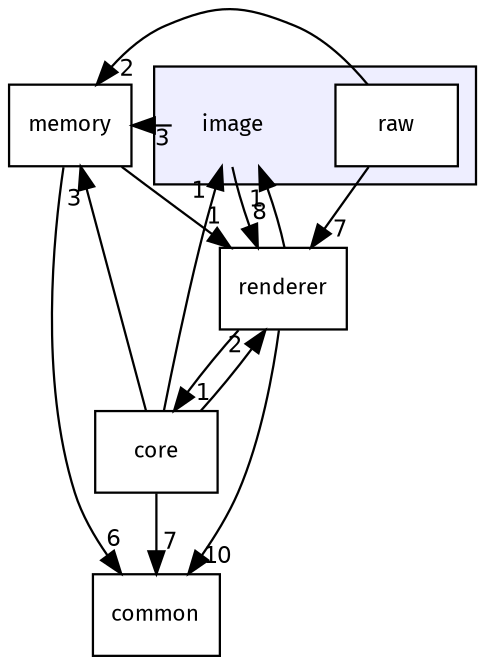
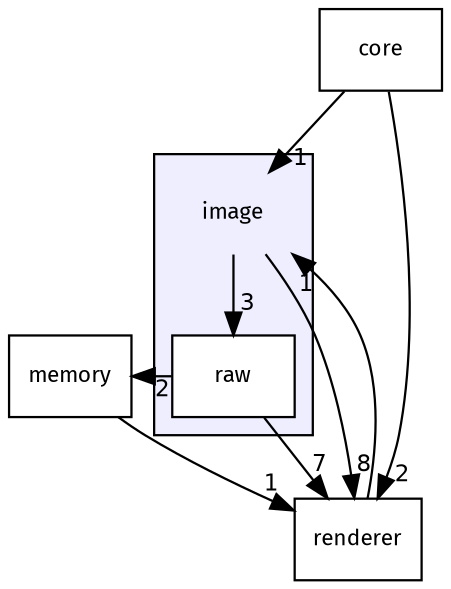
edge "image" -> "memory": now "image" -> "raw"
edge "core" -> "memory": removed
edge "renderer" -> "core": removed
node "common": removed
